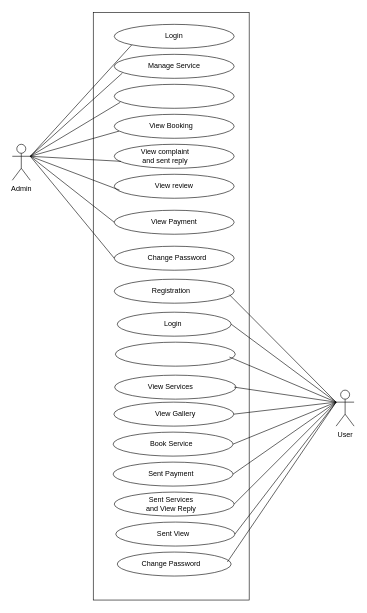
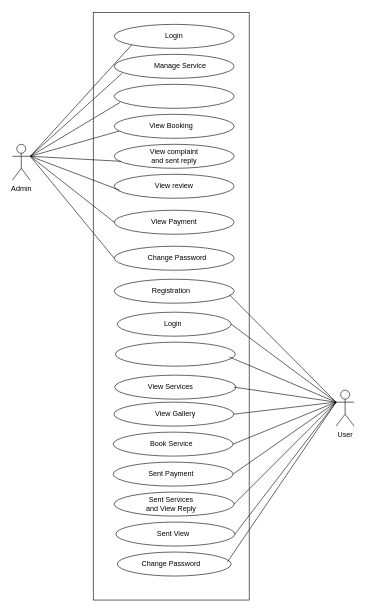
node "Manage Service": moved (174, 66) -> (180, 66)
node "View complaint and sent reply": moved (165, 156) -> (174, 156)
